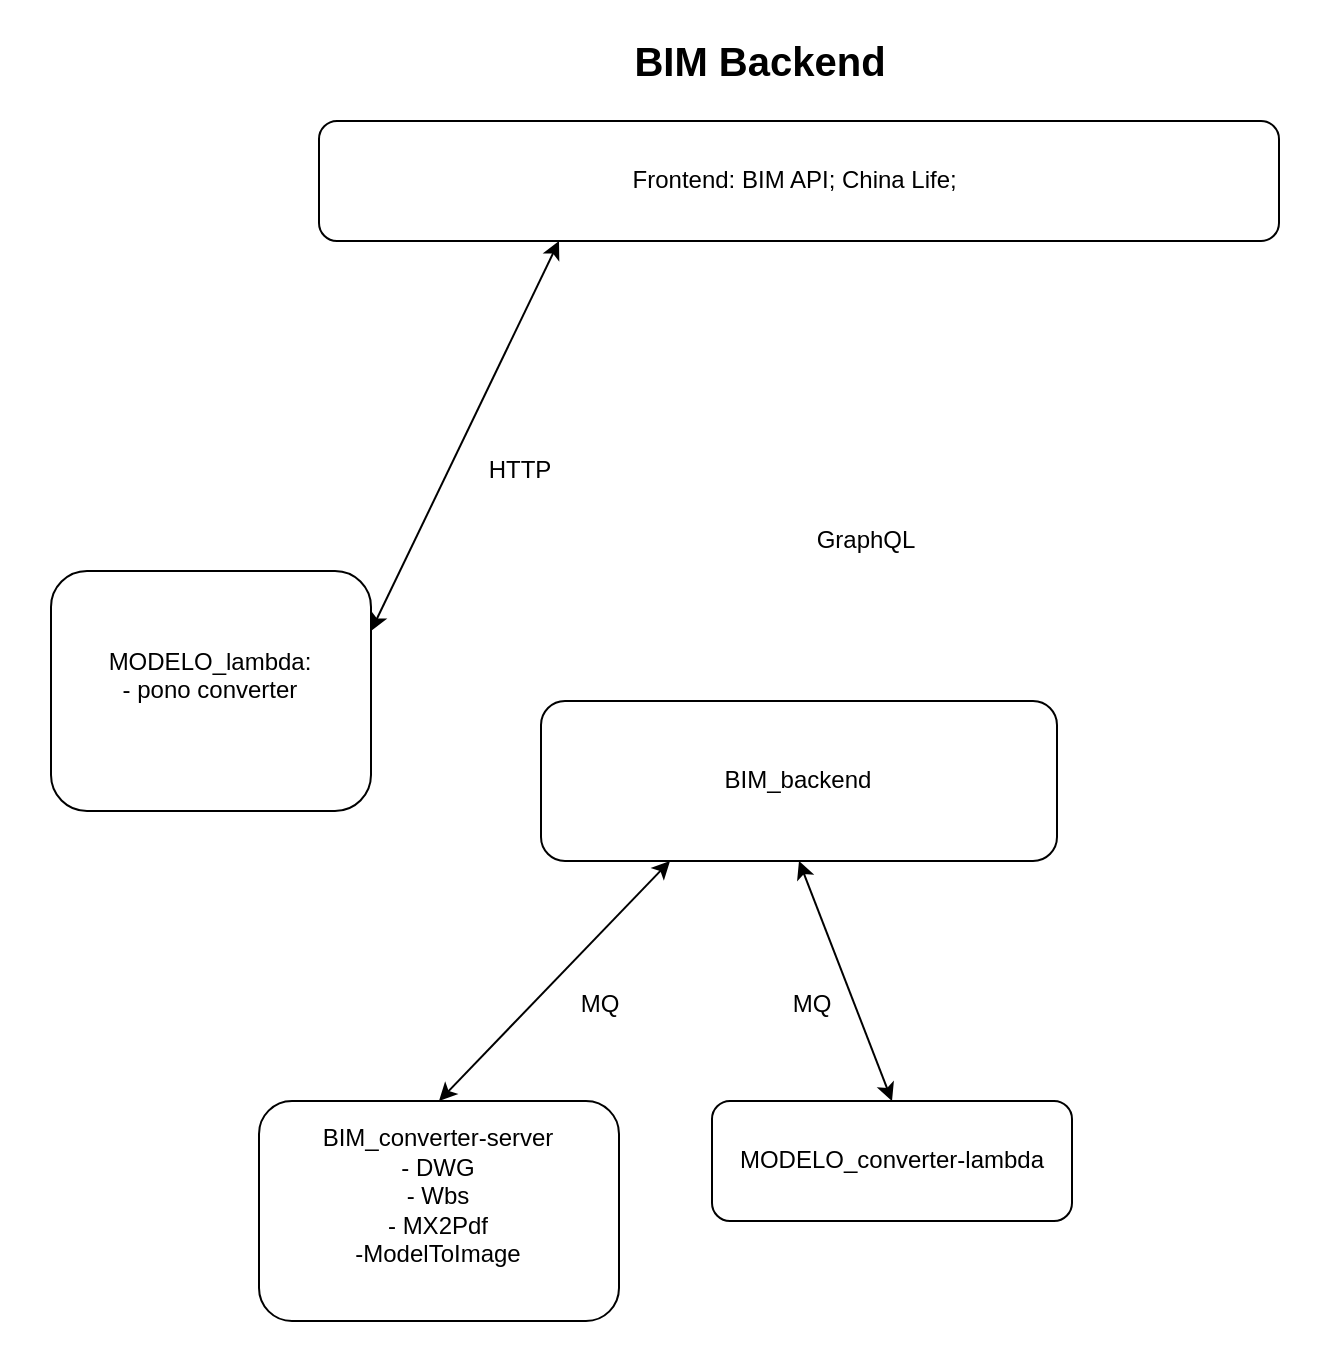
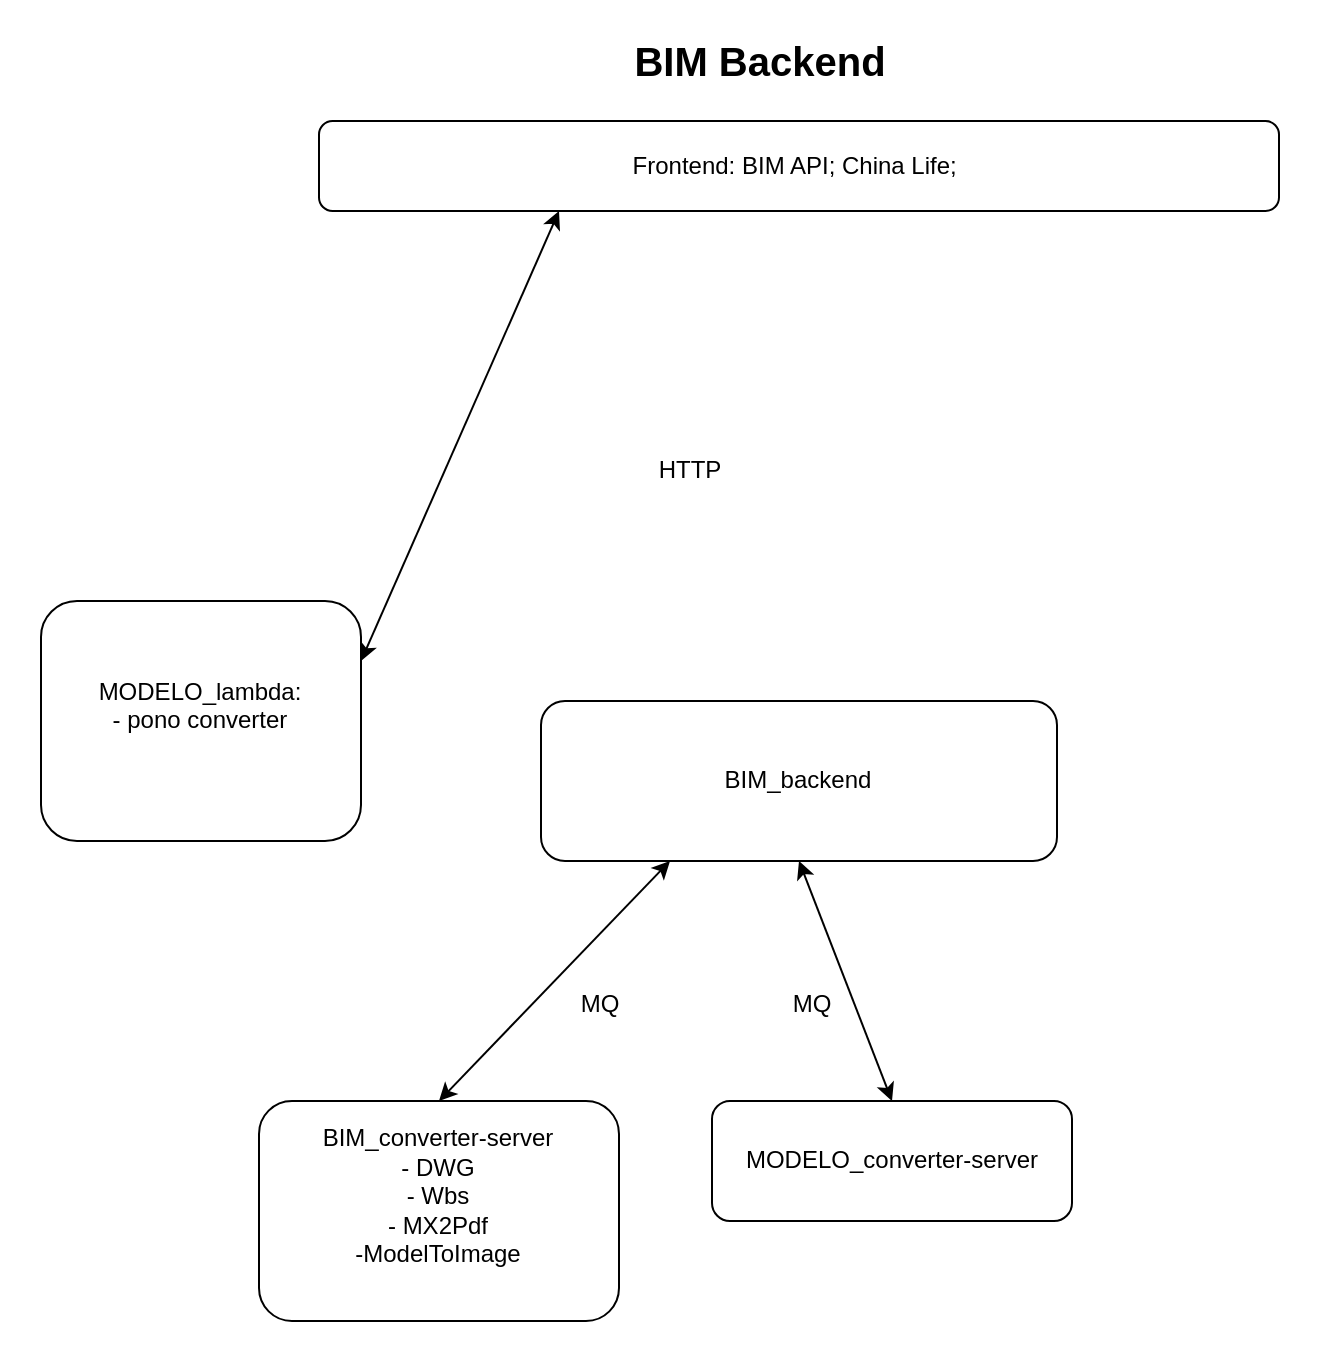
node "Frontend: BIM API; China Life;": size 960x120 -> 960x90
node "HTTP": moved (521, 471) -> (691, 471)
node "GraphQL": removed
node "MODELO_lambda: - pono converter": moved (211, 691) -> (201, 721)
node "MODELO_converter-lambda": label "MODELO_converter-lambda" -> "MODELO_converter-server"
